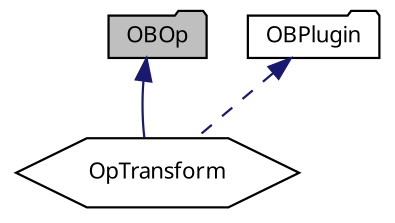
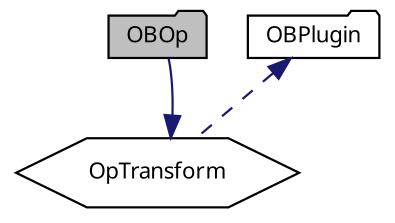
edge "OpTransform" -> "OBOp": reversed
